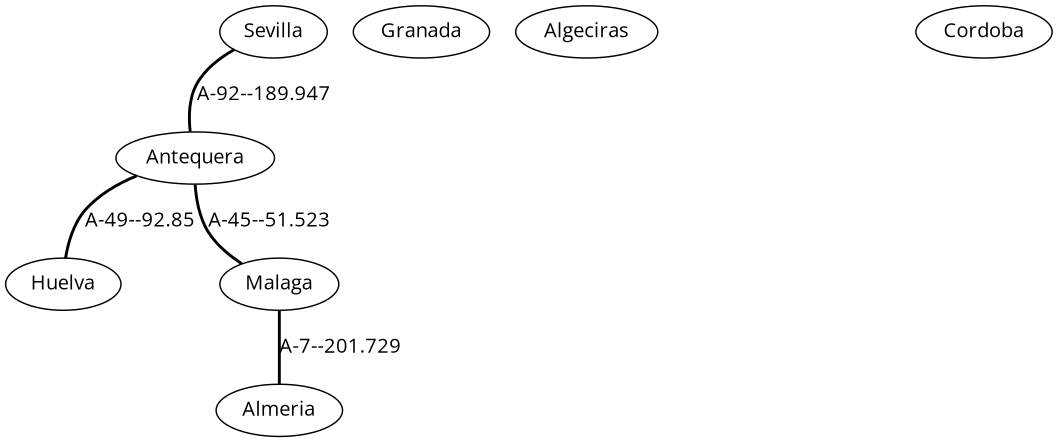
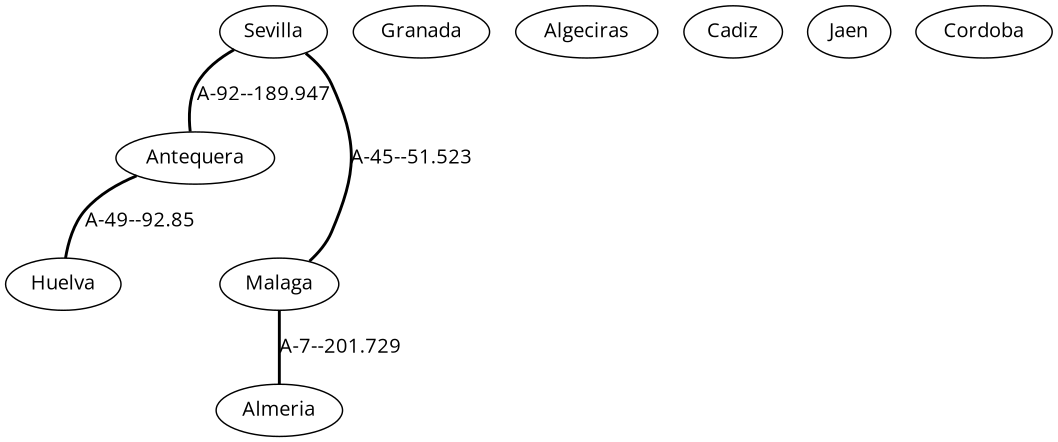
node "Cadiz": added
node "Jaen": added
edge "Antequera" -- "Malaga": now "Sevilla" -- "Malaga"
